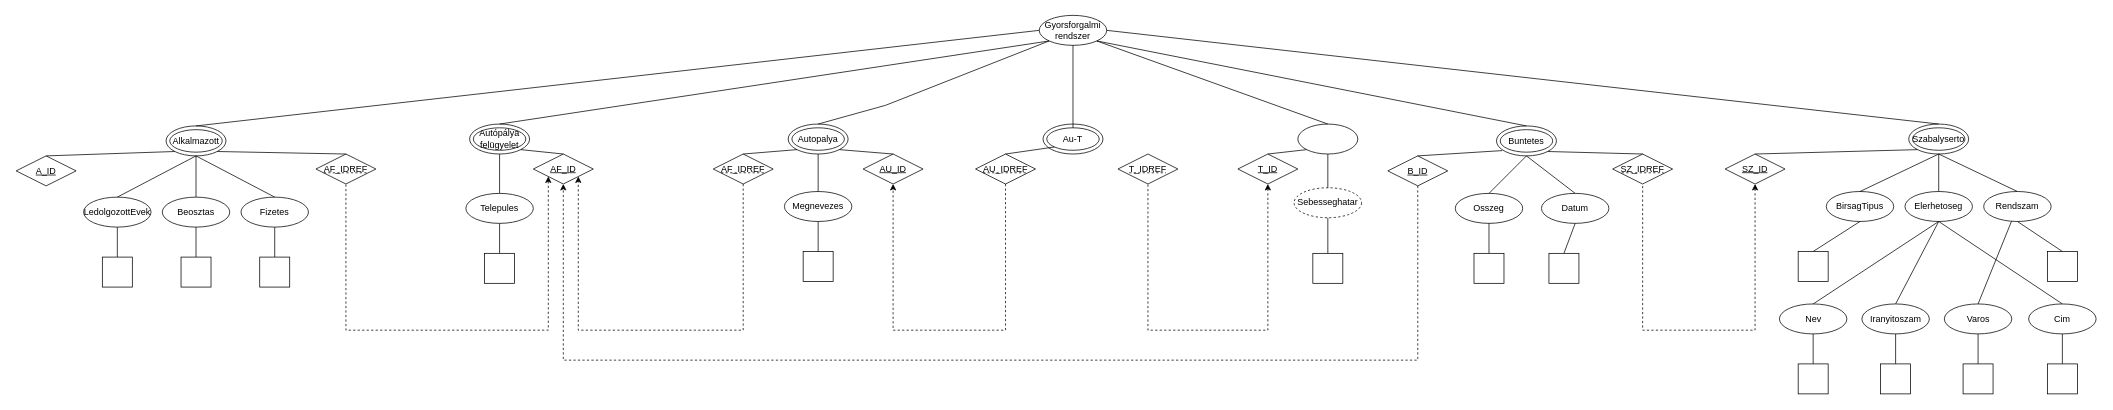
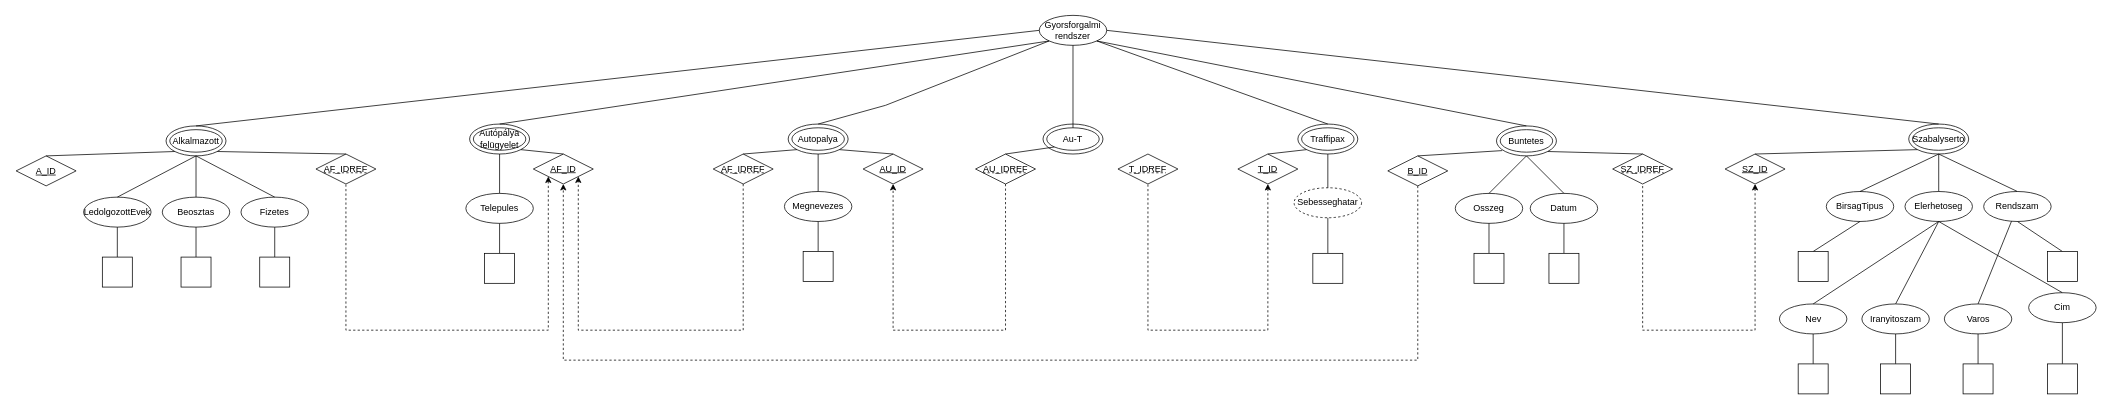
node "Traffipax": added
node "Datum": moved (1575, 209) -> (1564, 209)
node "Cim": moved (2063, 319) -> (2063, 308)
